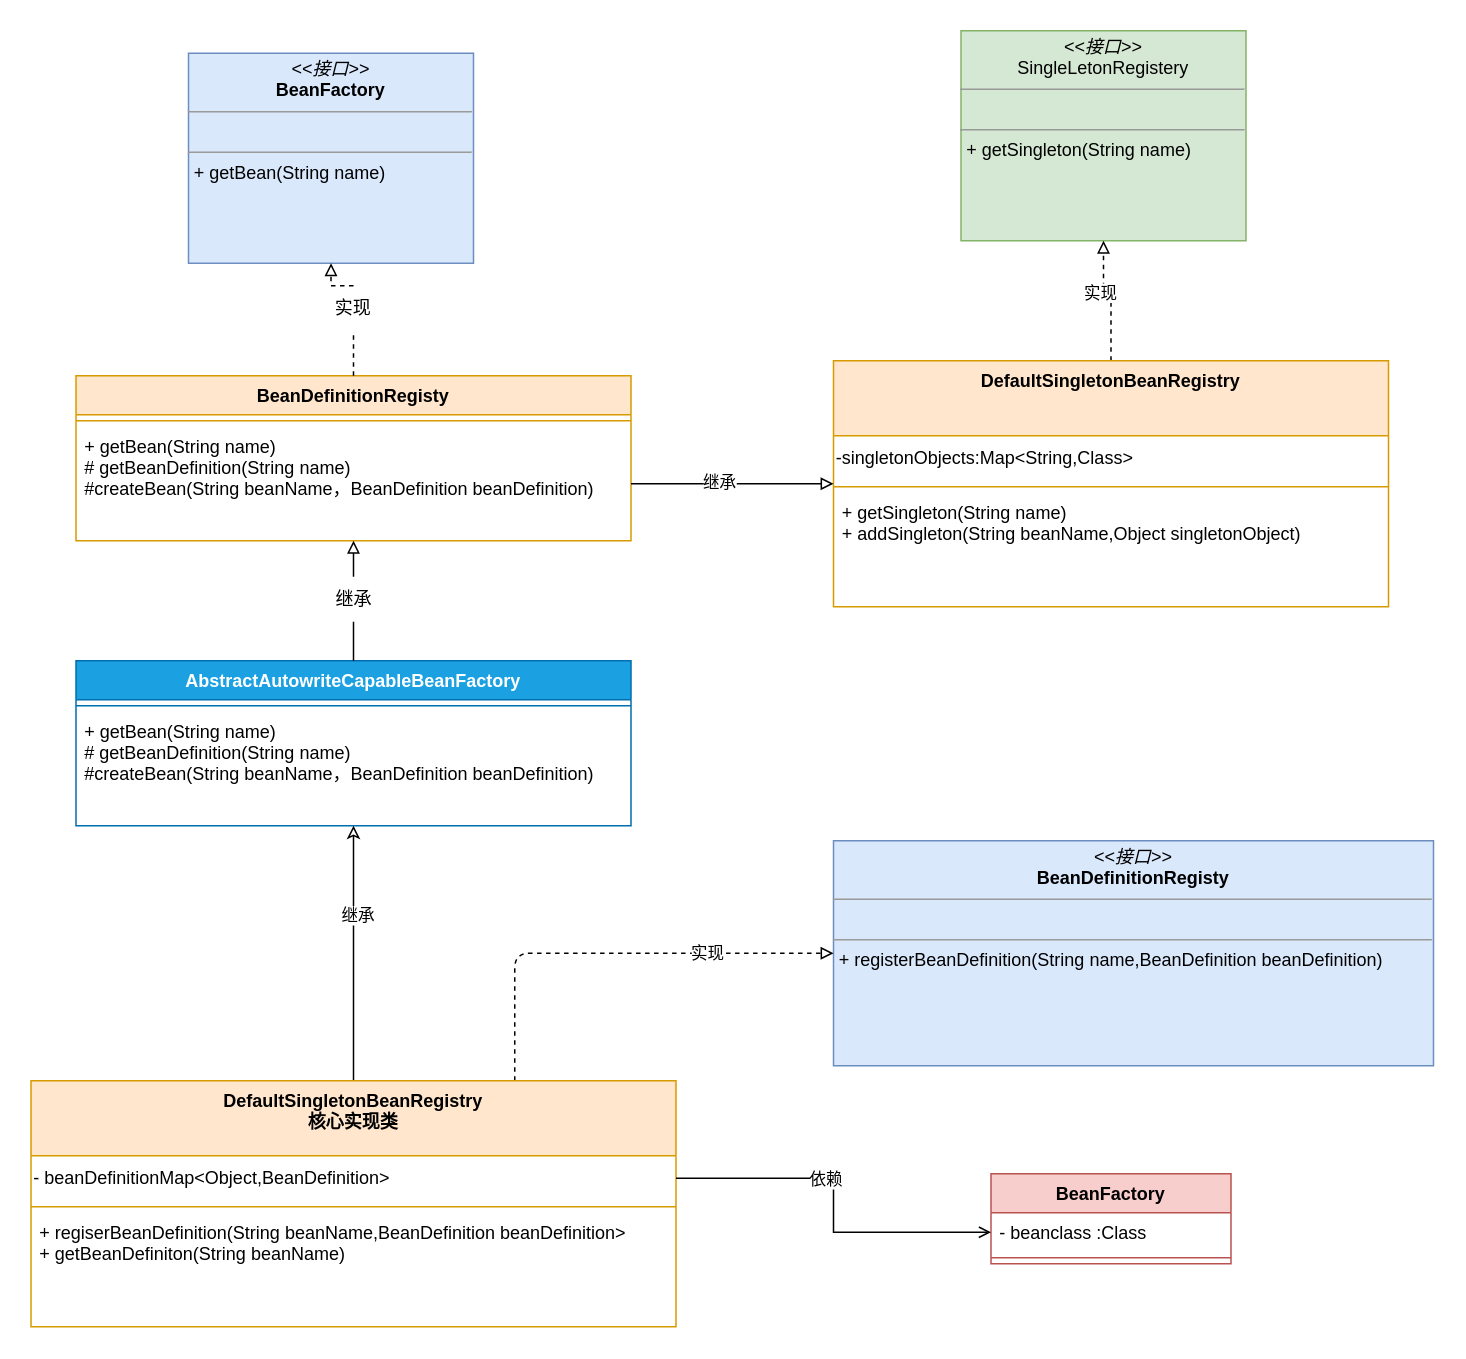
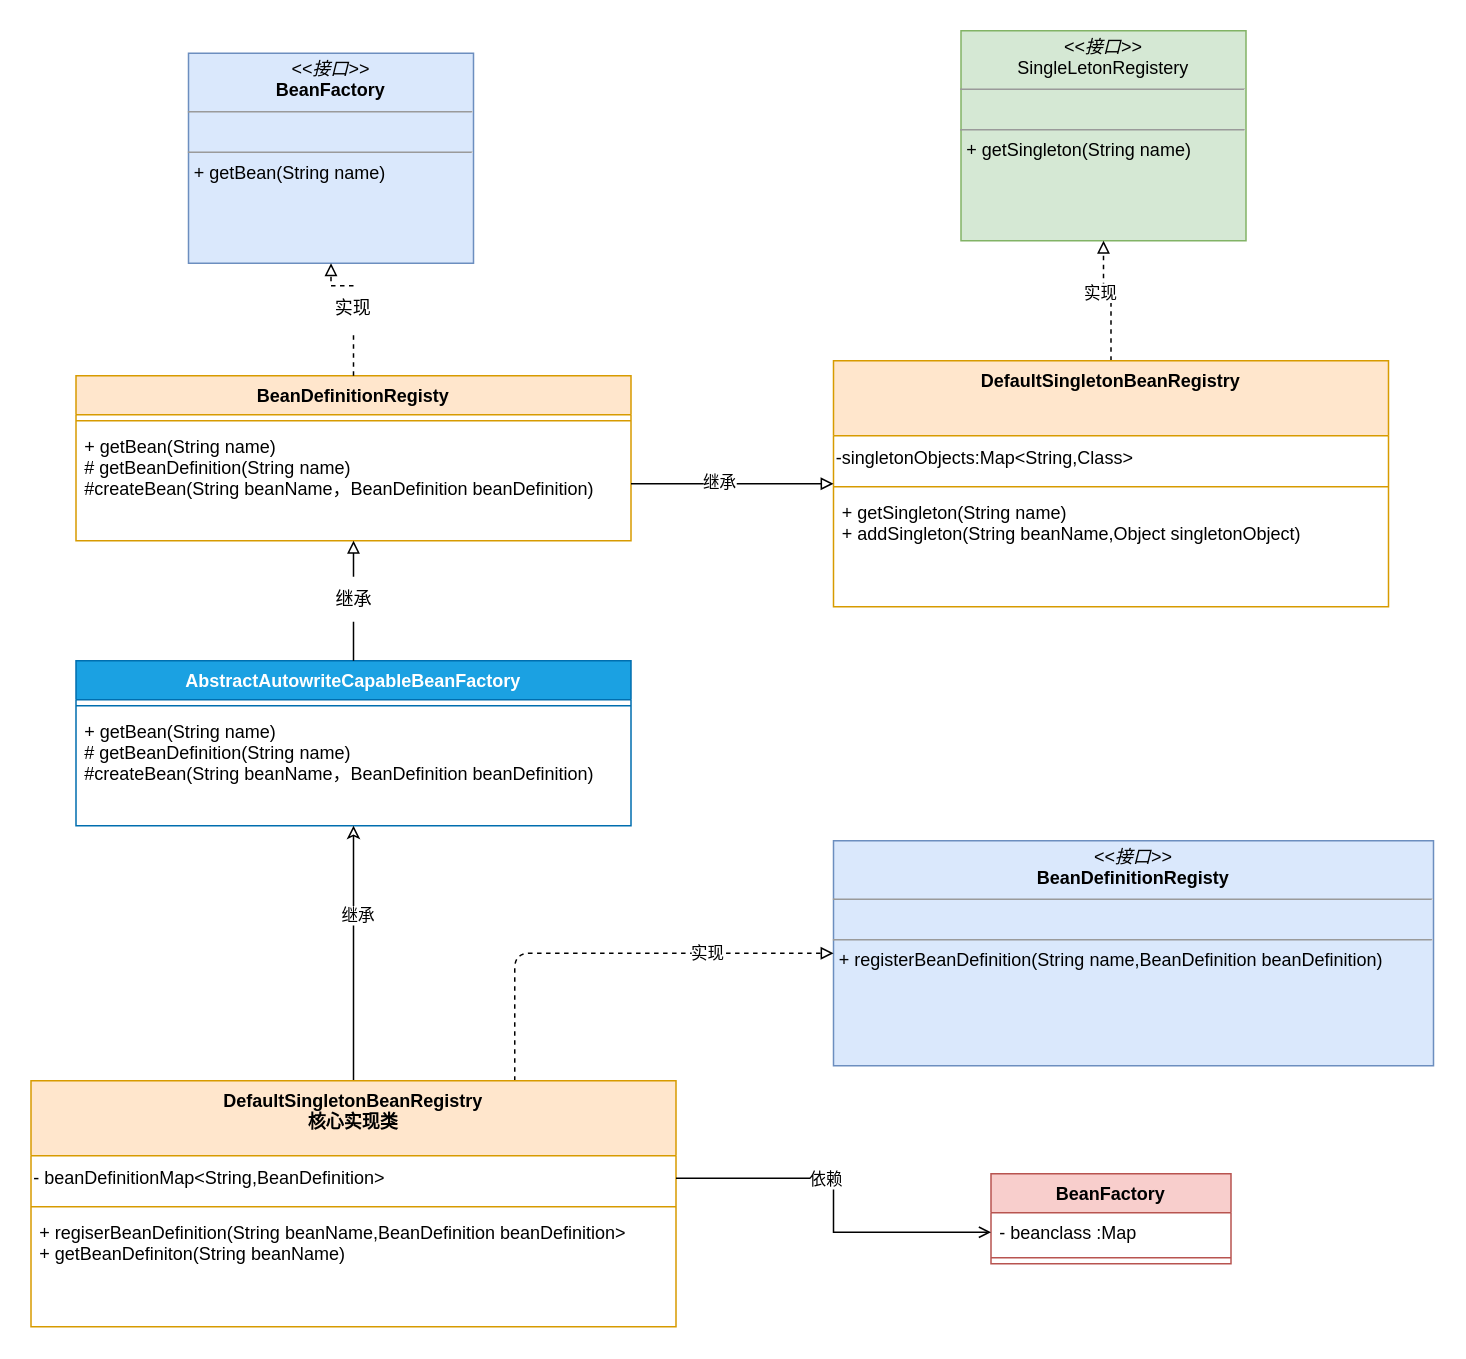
node "- beanDefinitionMap<Object,BeanDefinition>": label "- beanDefinitionMap<Object,BeanDefinition>" -> "- beanDefinitionMap<String,BeanDefinition>"
node "- beanclass :Class": label "- beanclass :Class" -> "- beanclass :Map"
